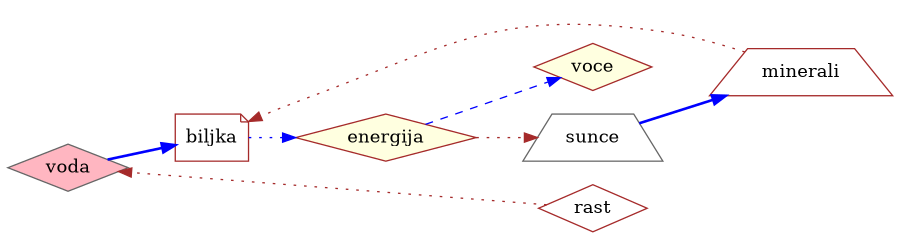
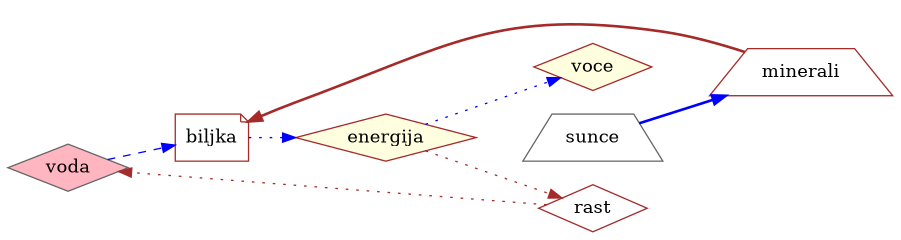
edge "minerali" -> "biljka": style dotted -> bold
edge "energija" -> "voce": style dashed -> dotted
edge "energija" -> "sunce": now "energija" -> "rast"
edge "voda" -> "biljka": style bold -> dashed
